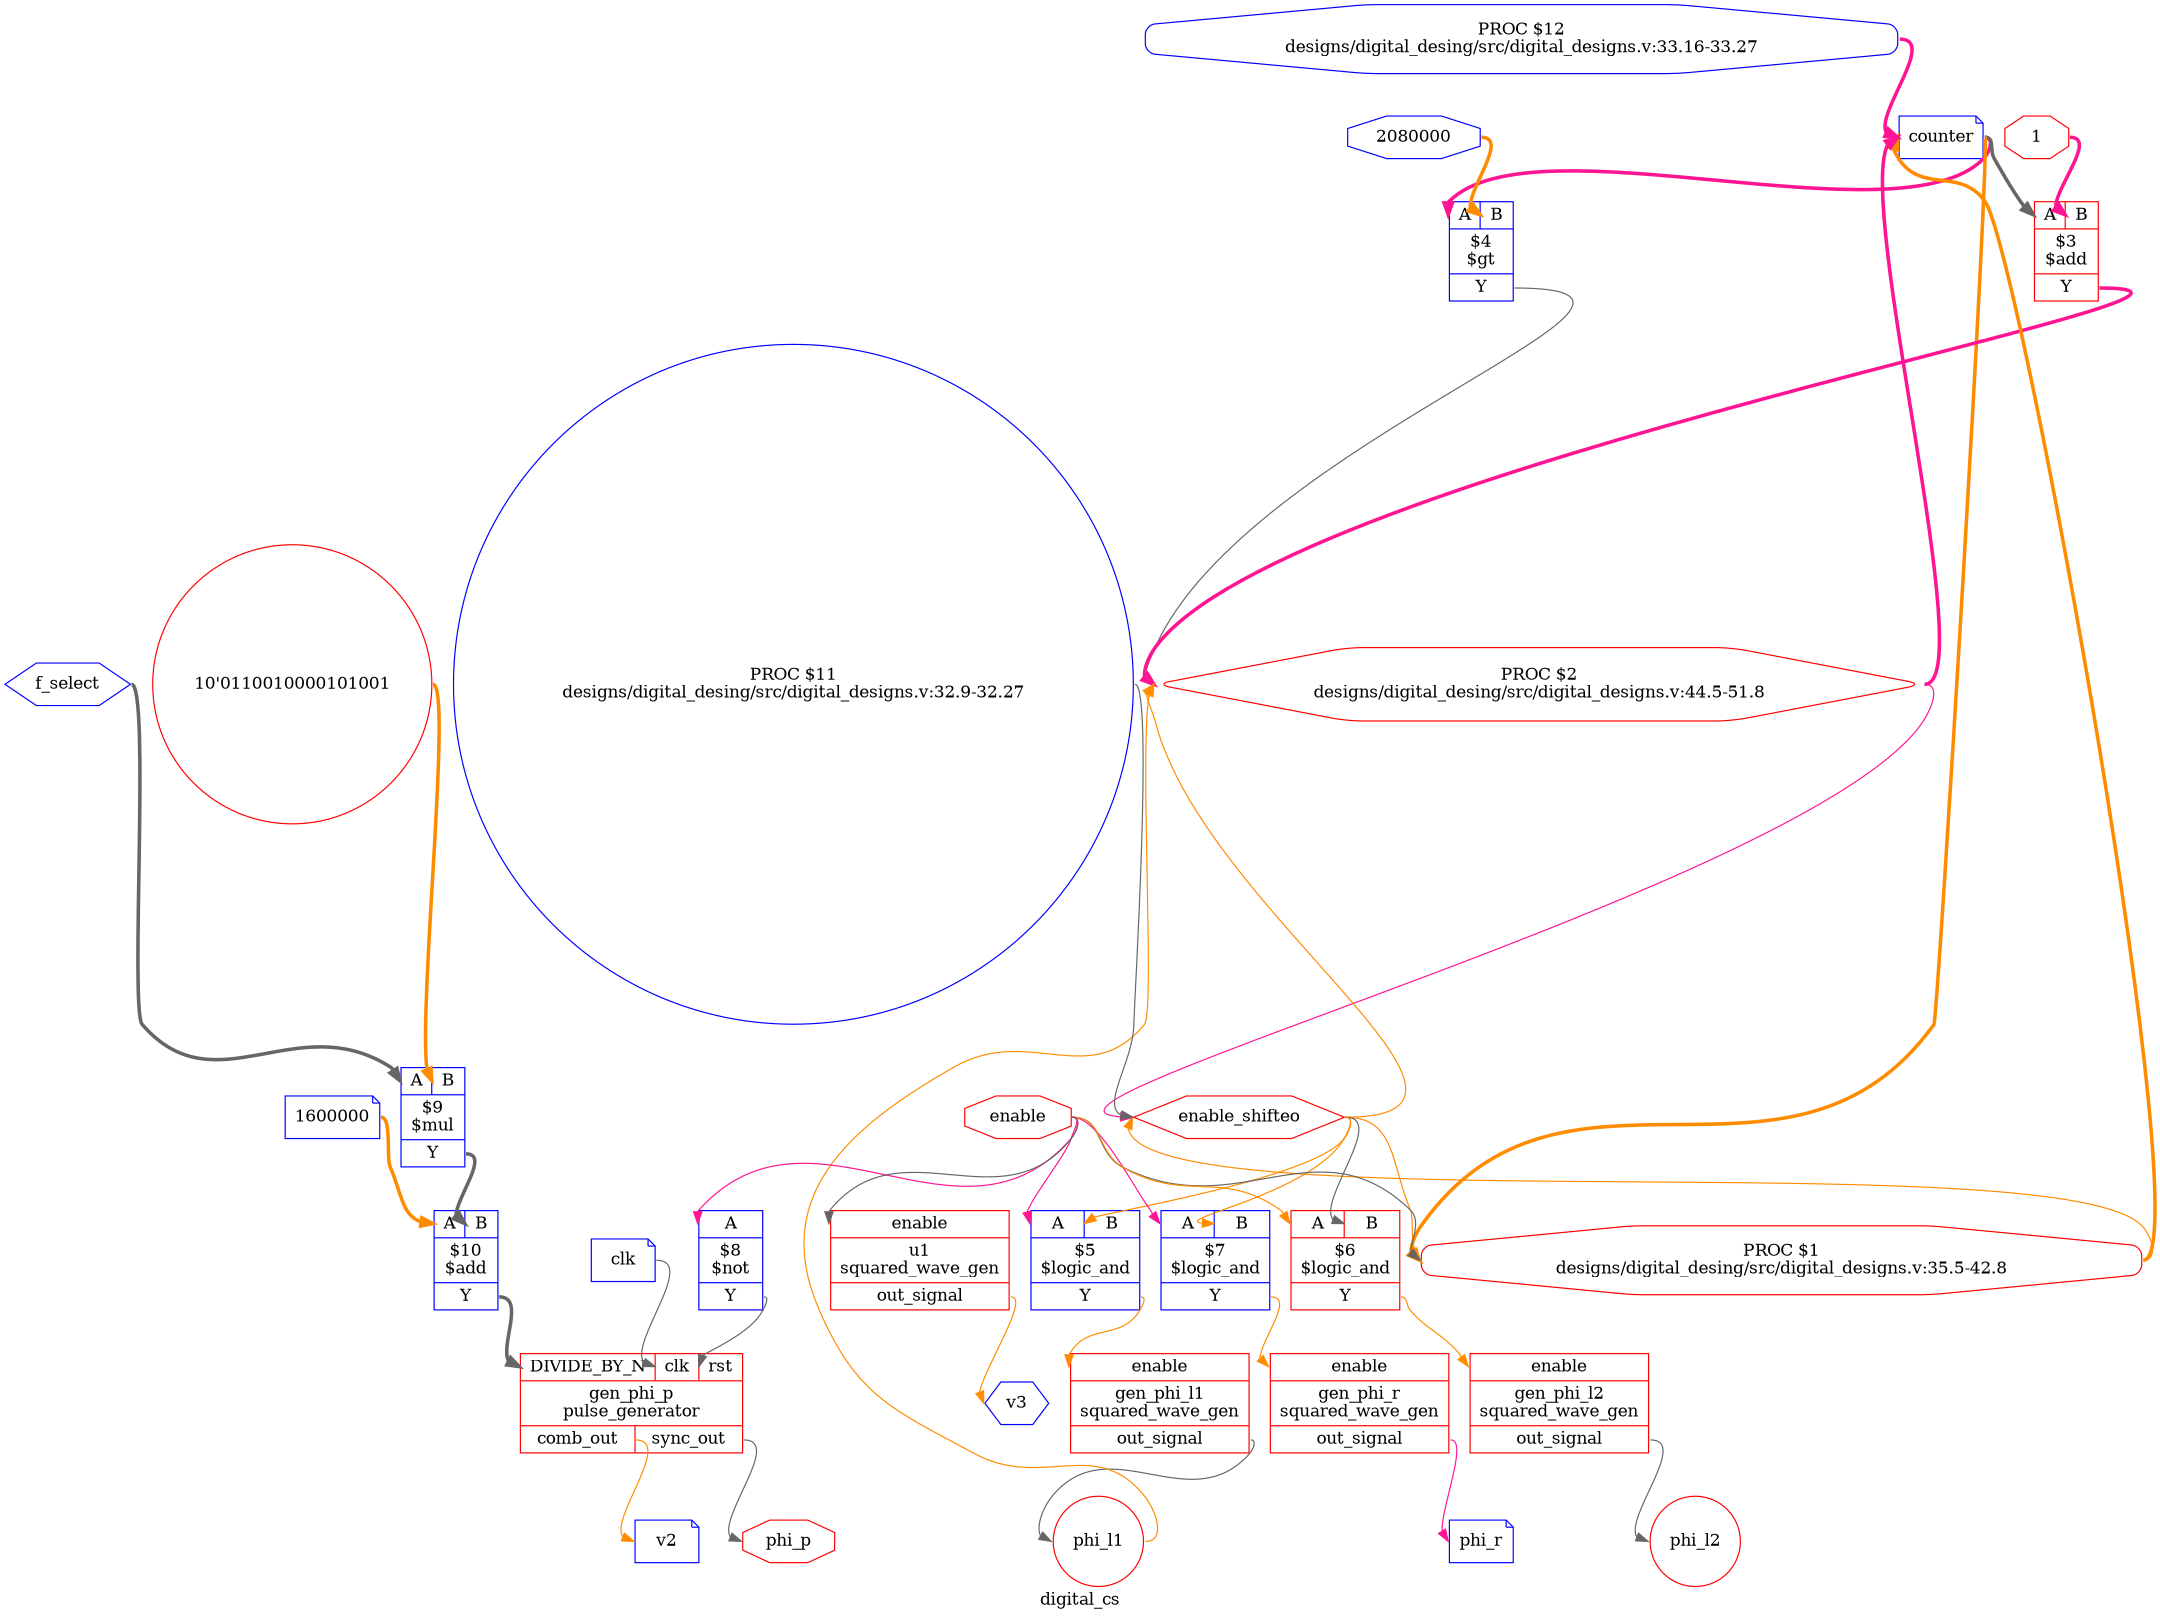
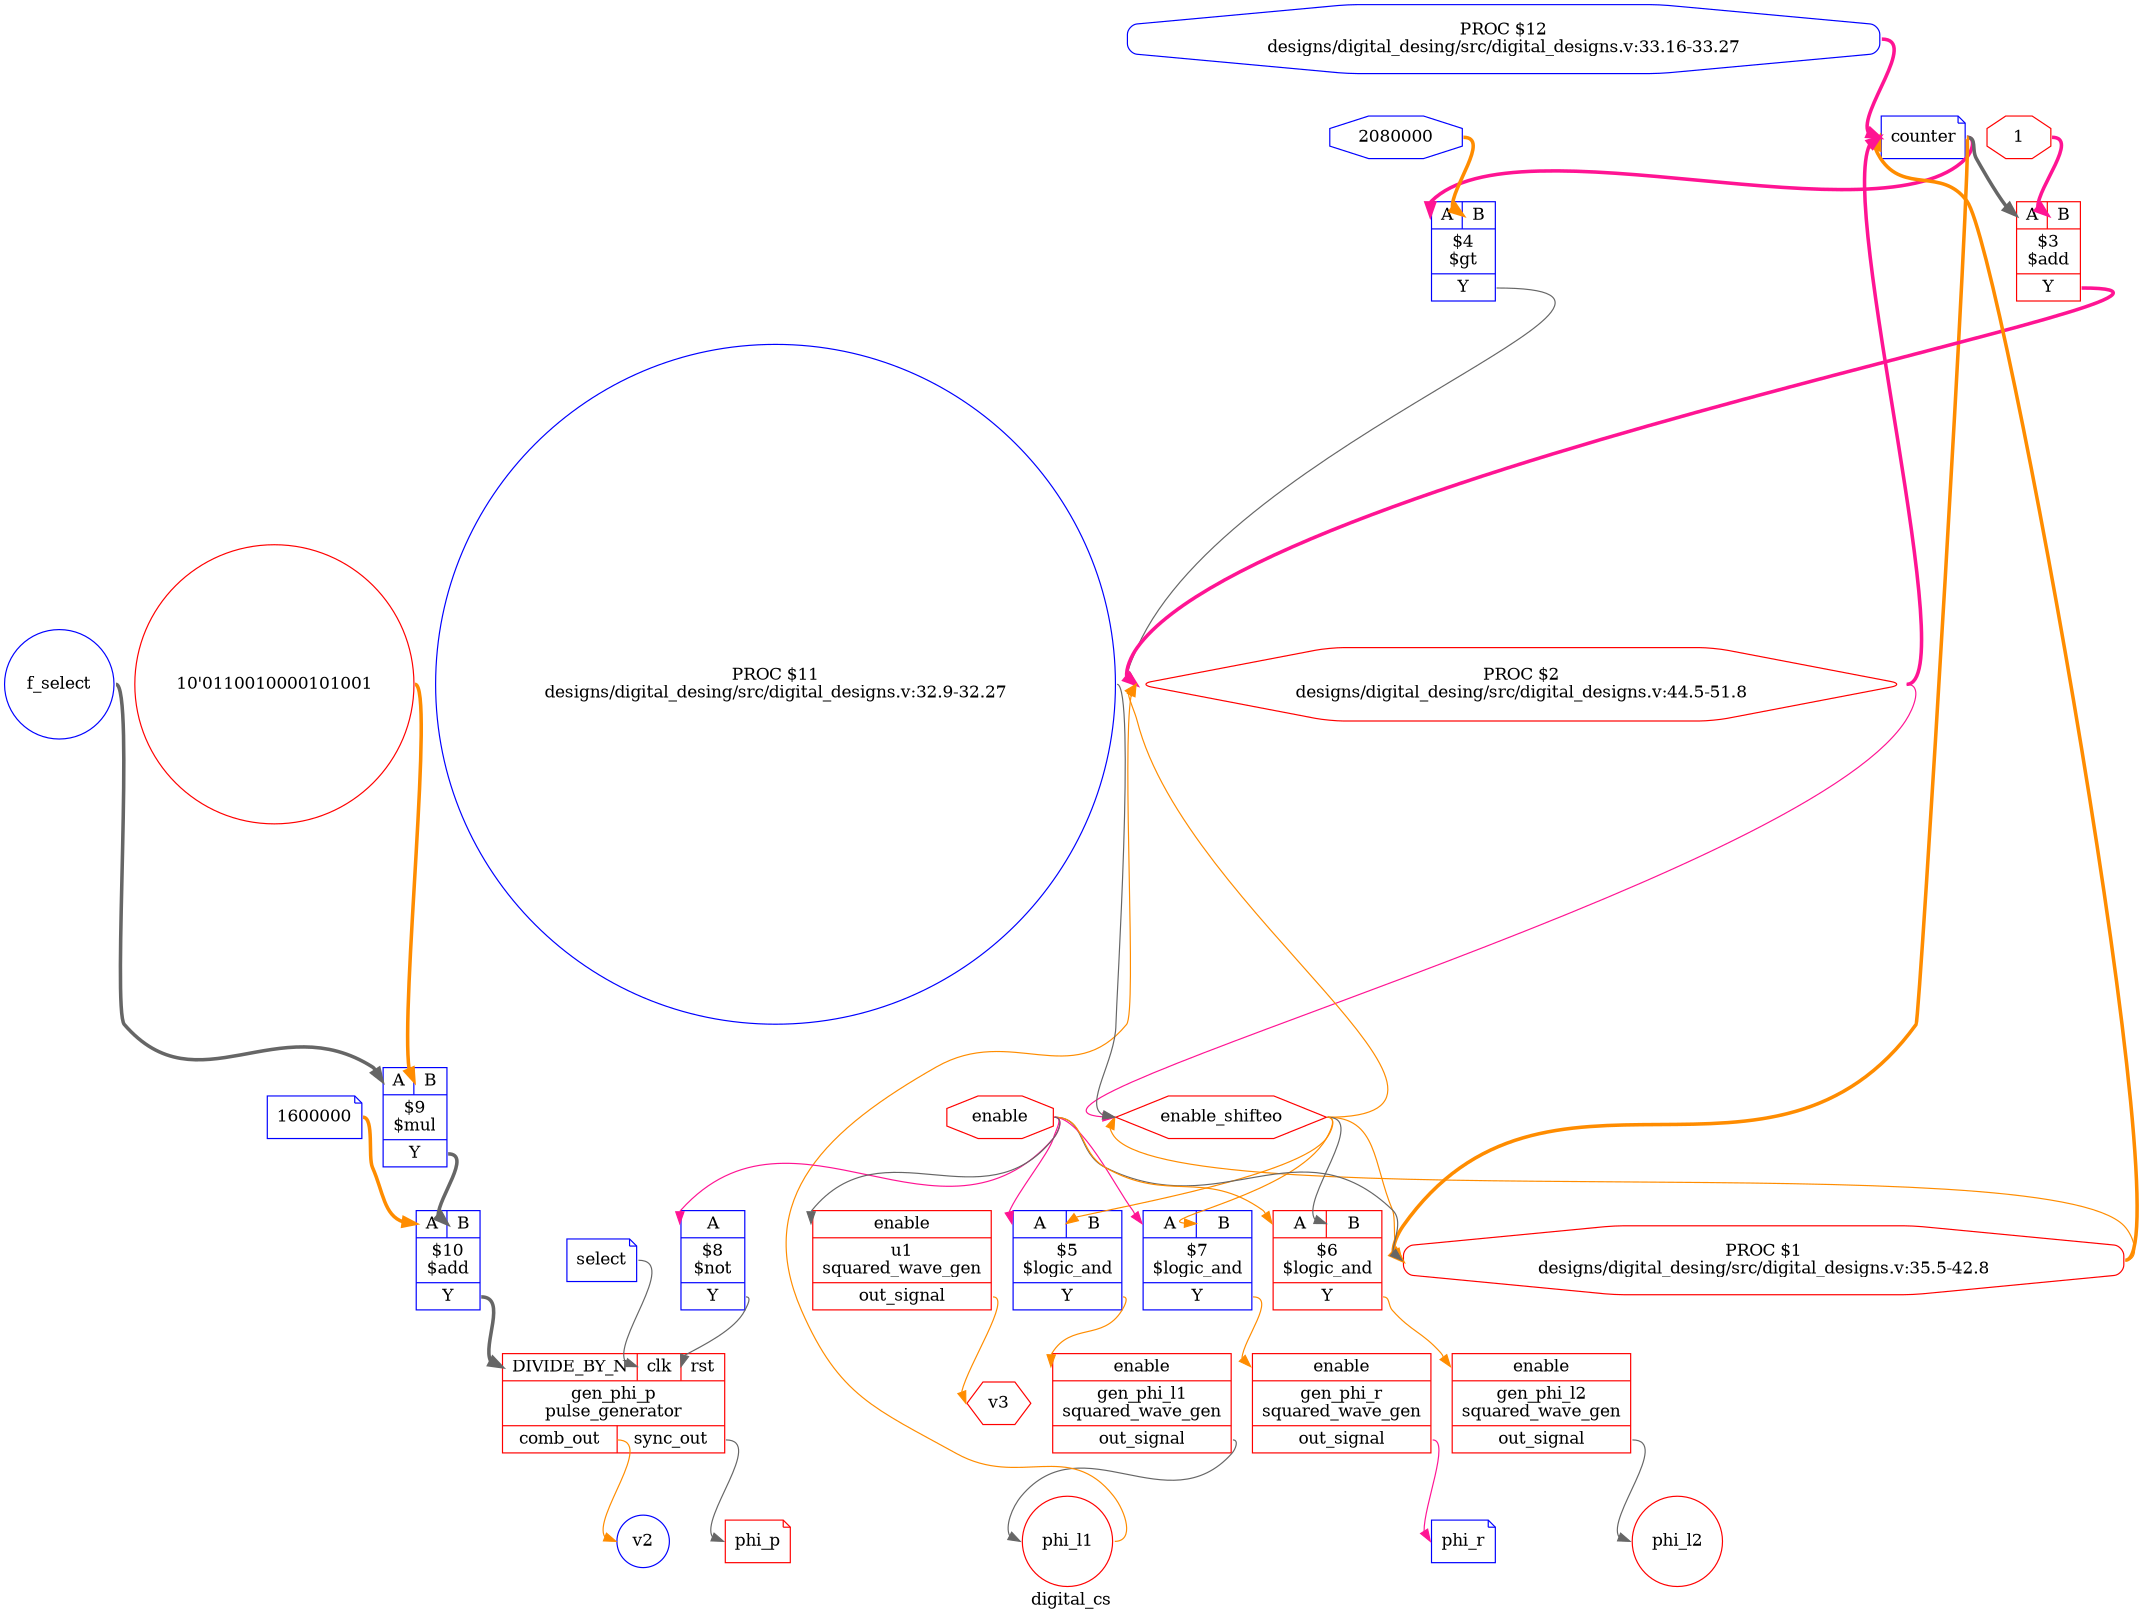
node "f_select": shape hexagon -> circle
node "clk": label "clk" -> "select"
node "v3": color blue -> red
node "v2": shape note -> circle
node "phi_p": shape octagon -> note
